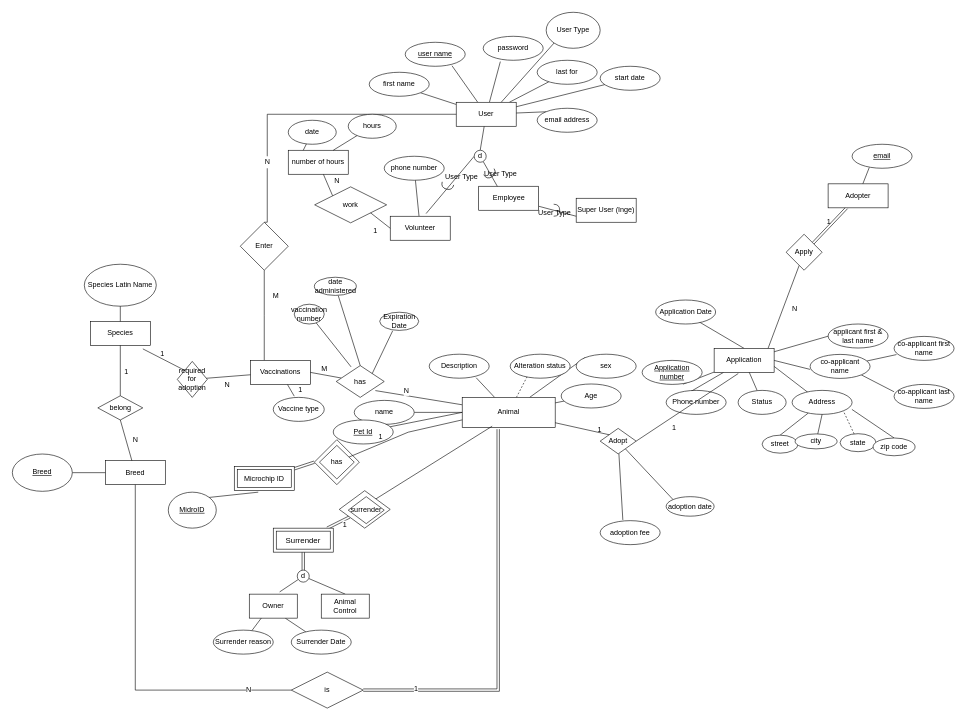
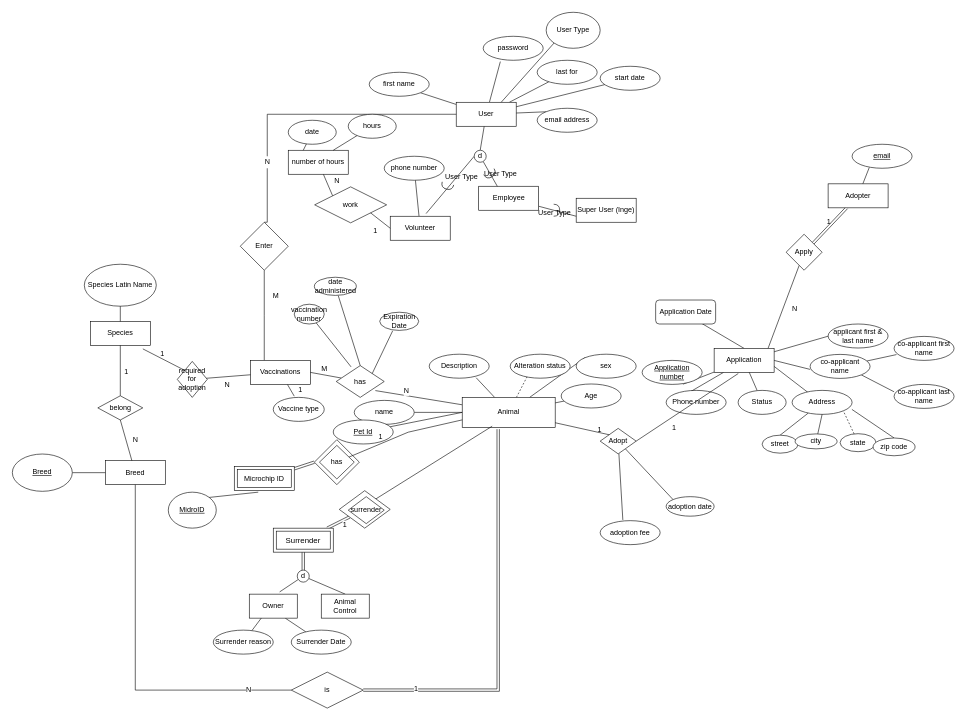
node "user name": removed
edge "user name" -- "User": removed
node "Application Date": shape ellipse -> rounded rectangle
